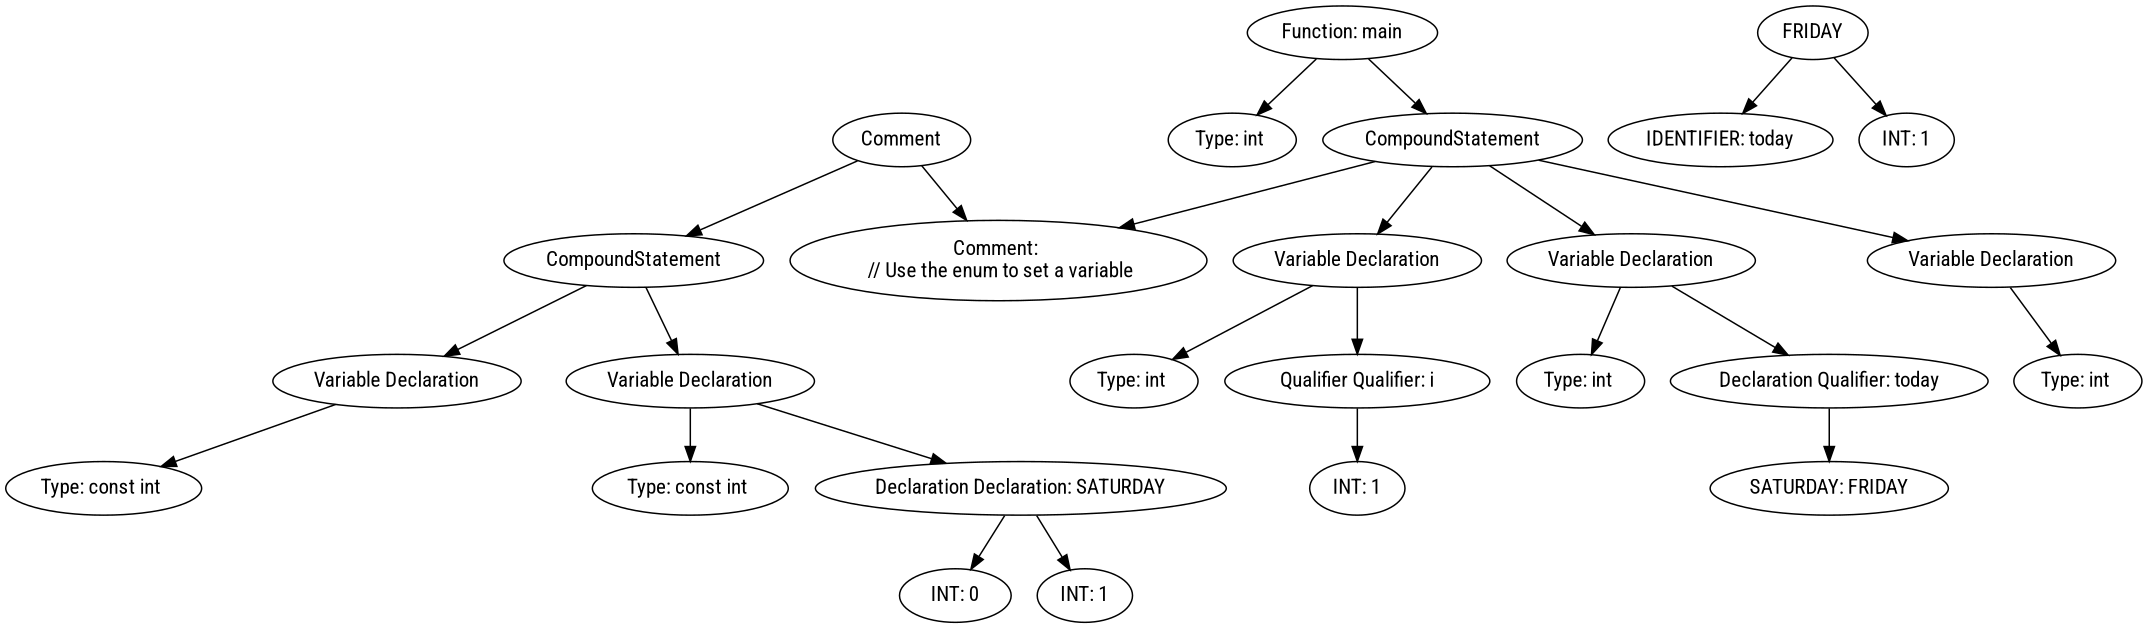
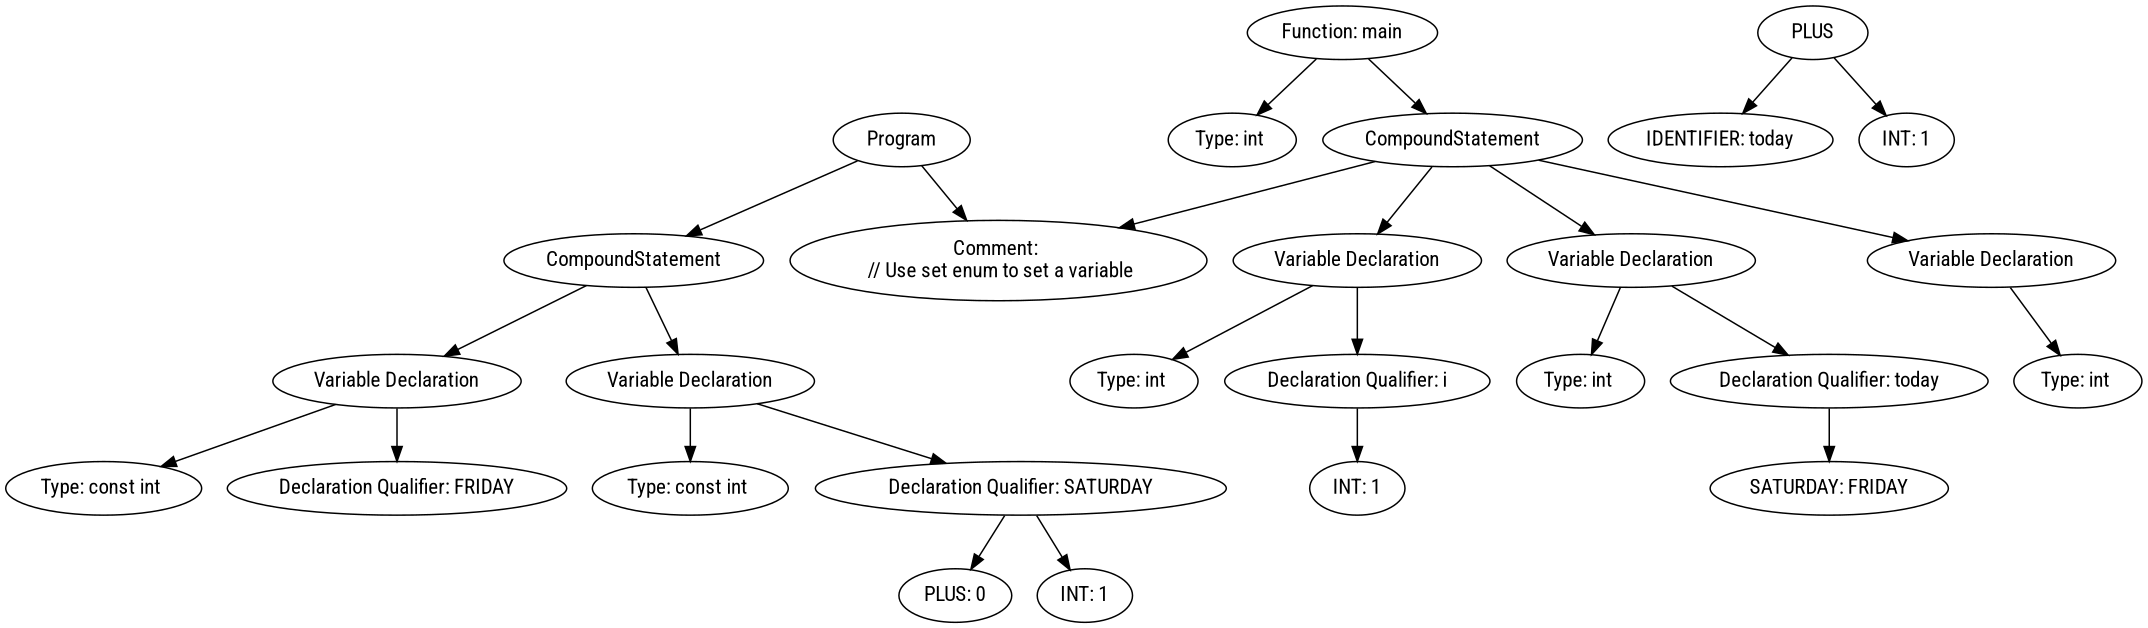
node "FRIDAY": label "FRIDAY" -> "PLUS"
node "Comment": label "Comment" -> "Program"
node "Comment: // Use the enum to set a variable": label "Comment: // Use the enum to set a variable" -> "Comment: // Use set enum to set a variable"
node "Qualifier Qualifier: i": label "Qualifier Qualifier: i" -> "Declaration Qualifier: i"
node "Declaration Qualifier: FRIDAY": added
node "Declaration Declaration: SATURDAY": label "Declaration Declaration: SATURDAY" -> "Declaration Qualifier: SATURDAY"
node "INT: 0": label "INT: 0" -> "PLUS: 0"
